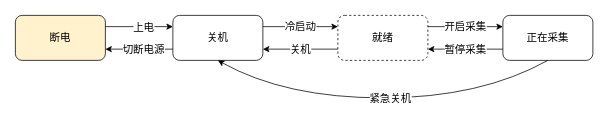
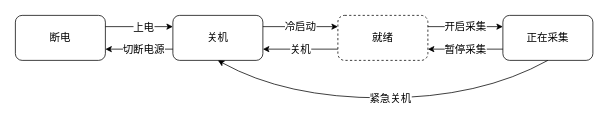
node "断电": fillcolor #fff2cc -> #ffffff
